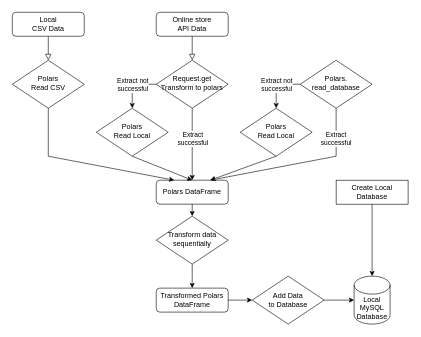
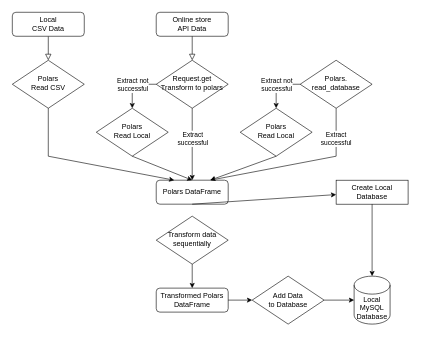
edge "Polars DataFrame" -> "Transform data sequentially": now "Polars DataFrame" -> "Create Local Database"
